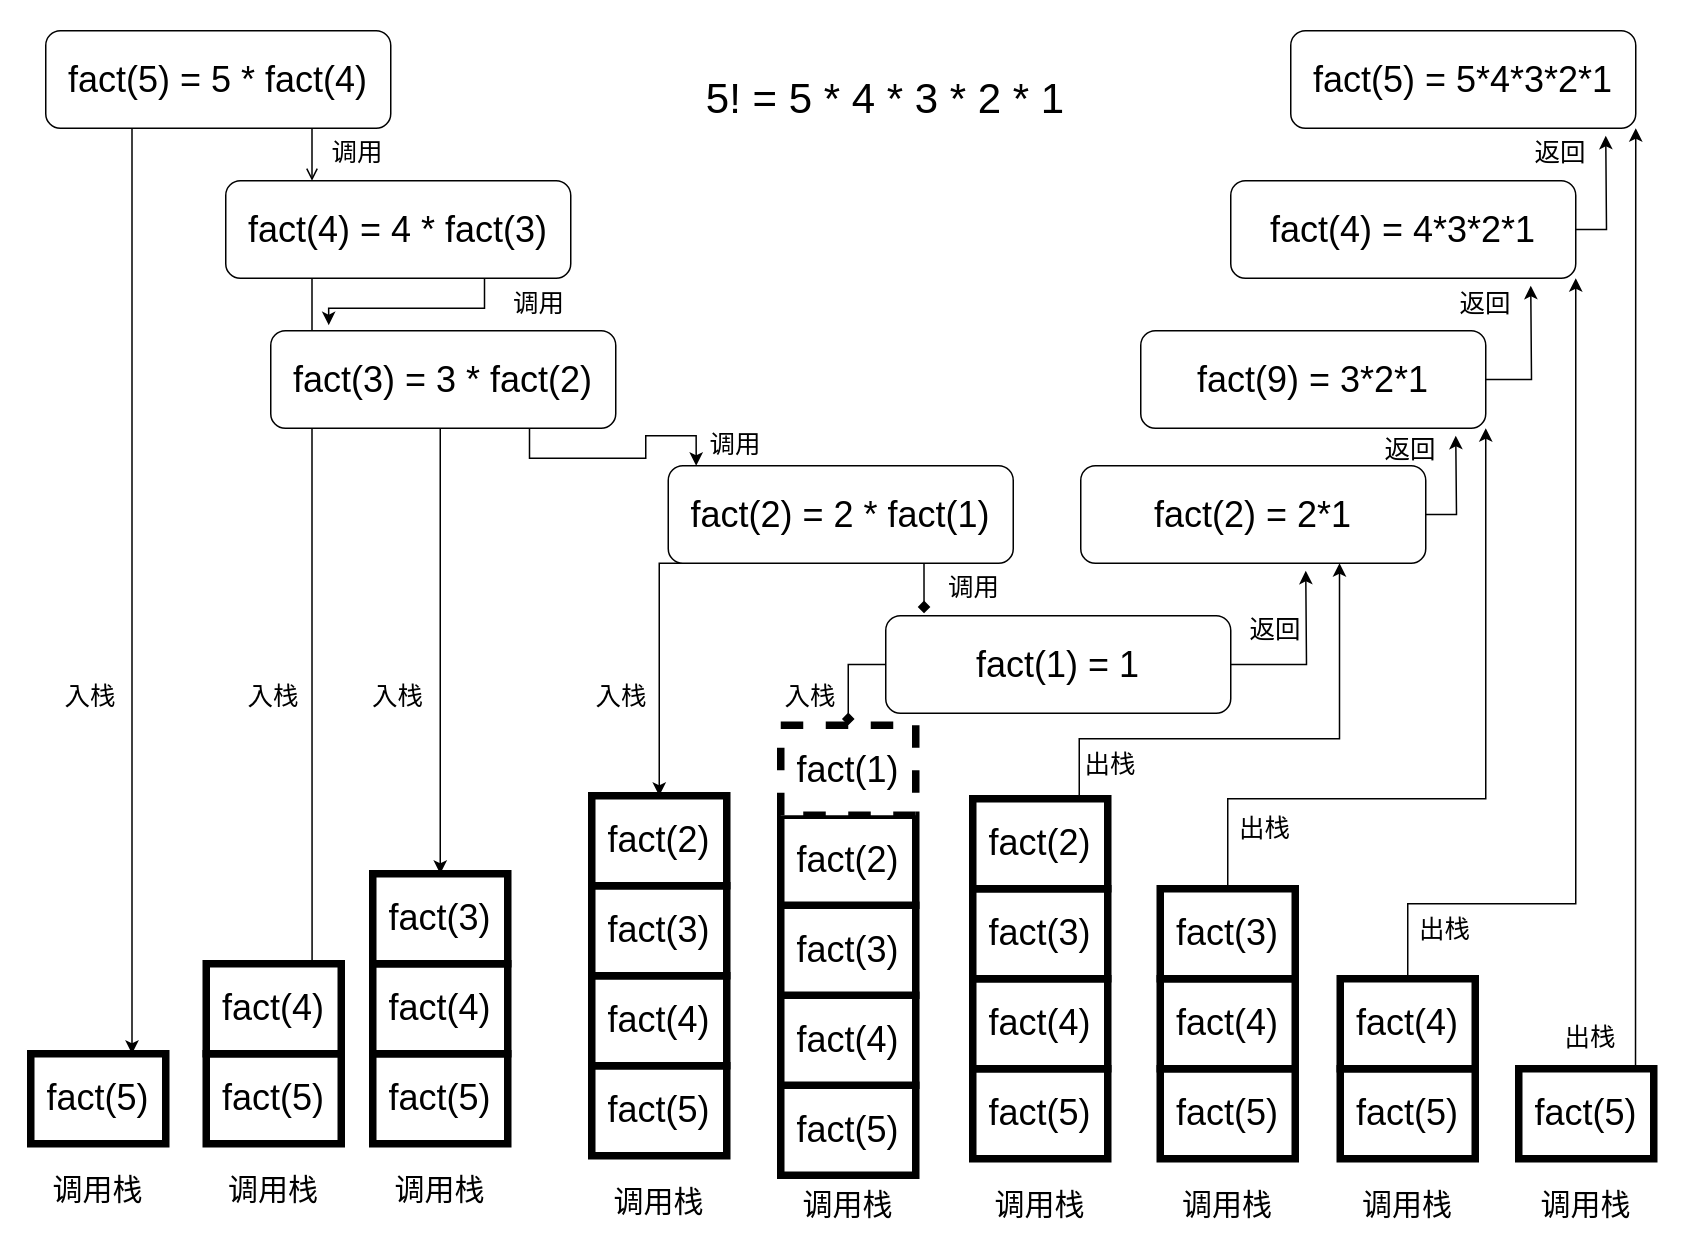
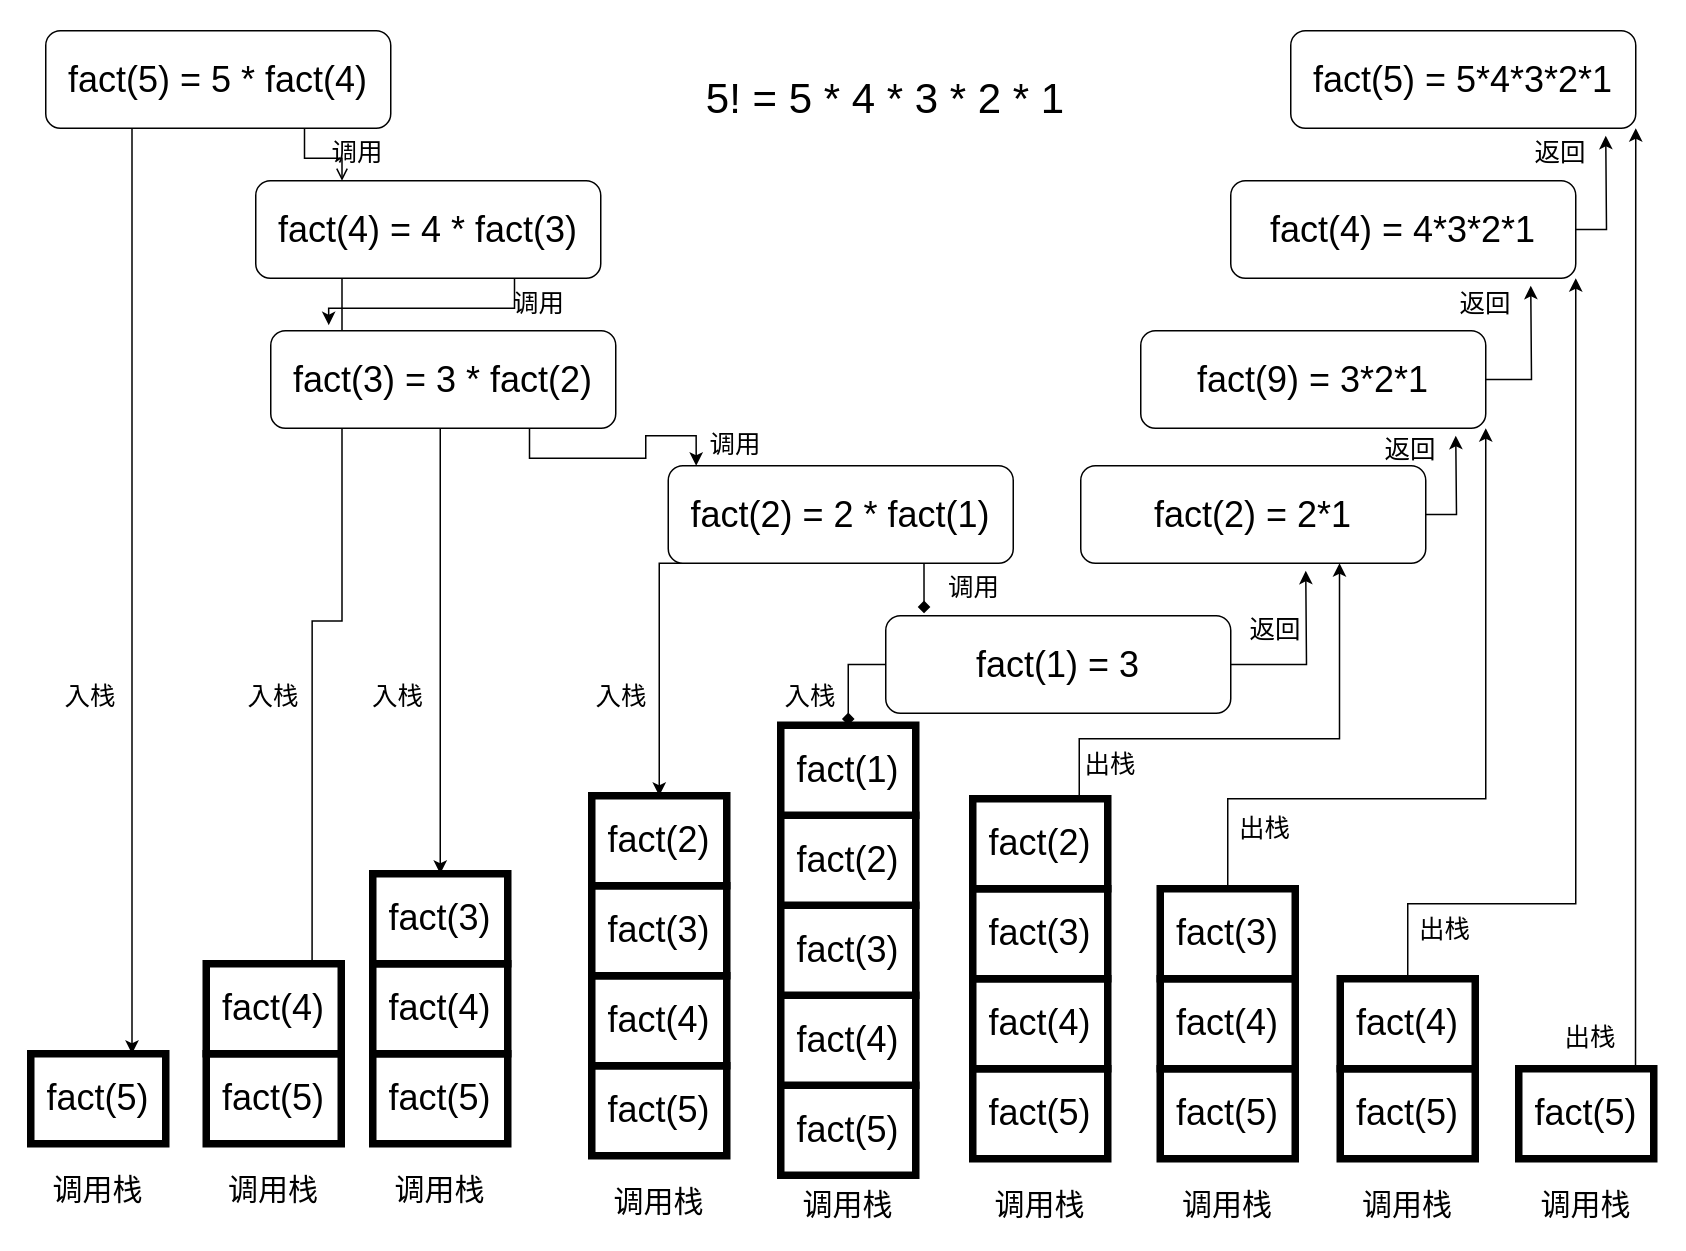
node "fact(4) = 4 * fact(3)": moved (398, 230) -> (428, 230)
node "fact(1) = 1": label "fact(1) = 1" -> "fact(1) = 3"
node "fact(1)": style dashed -> solid
